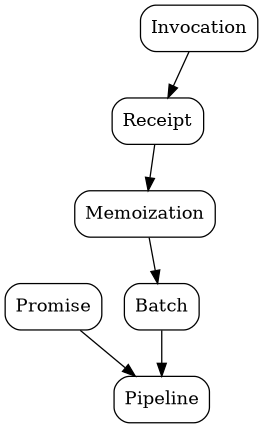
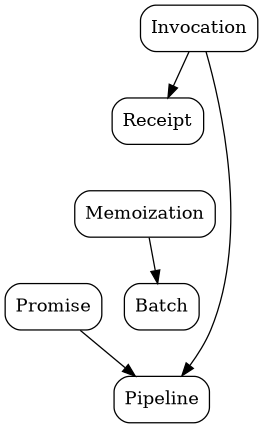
edge "Receipt" -> "Memoization": removed
edge "Batch" -> "Pipeline": now "Invocation" -> "Pipeline"
